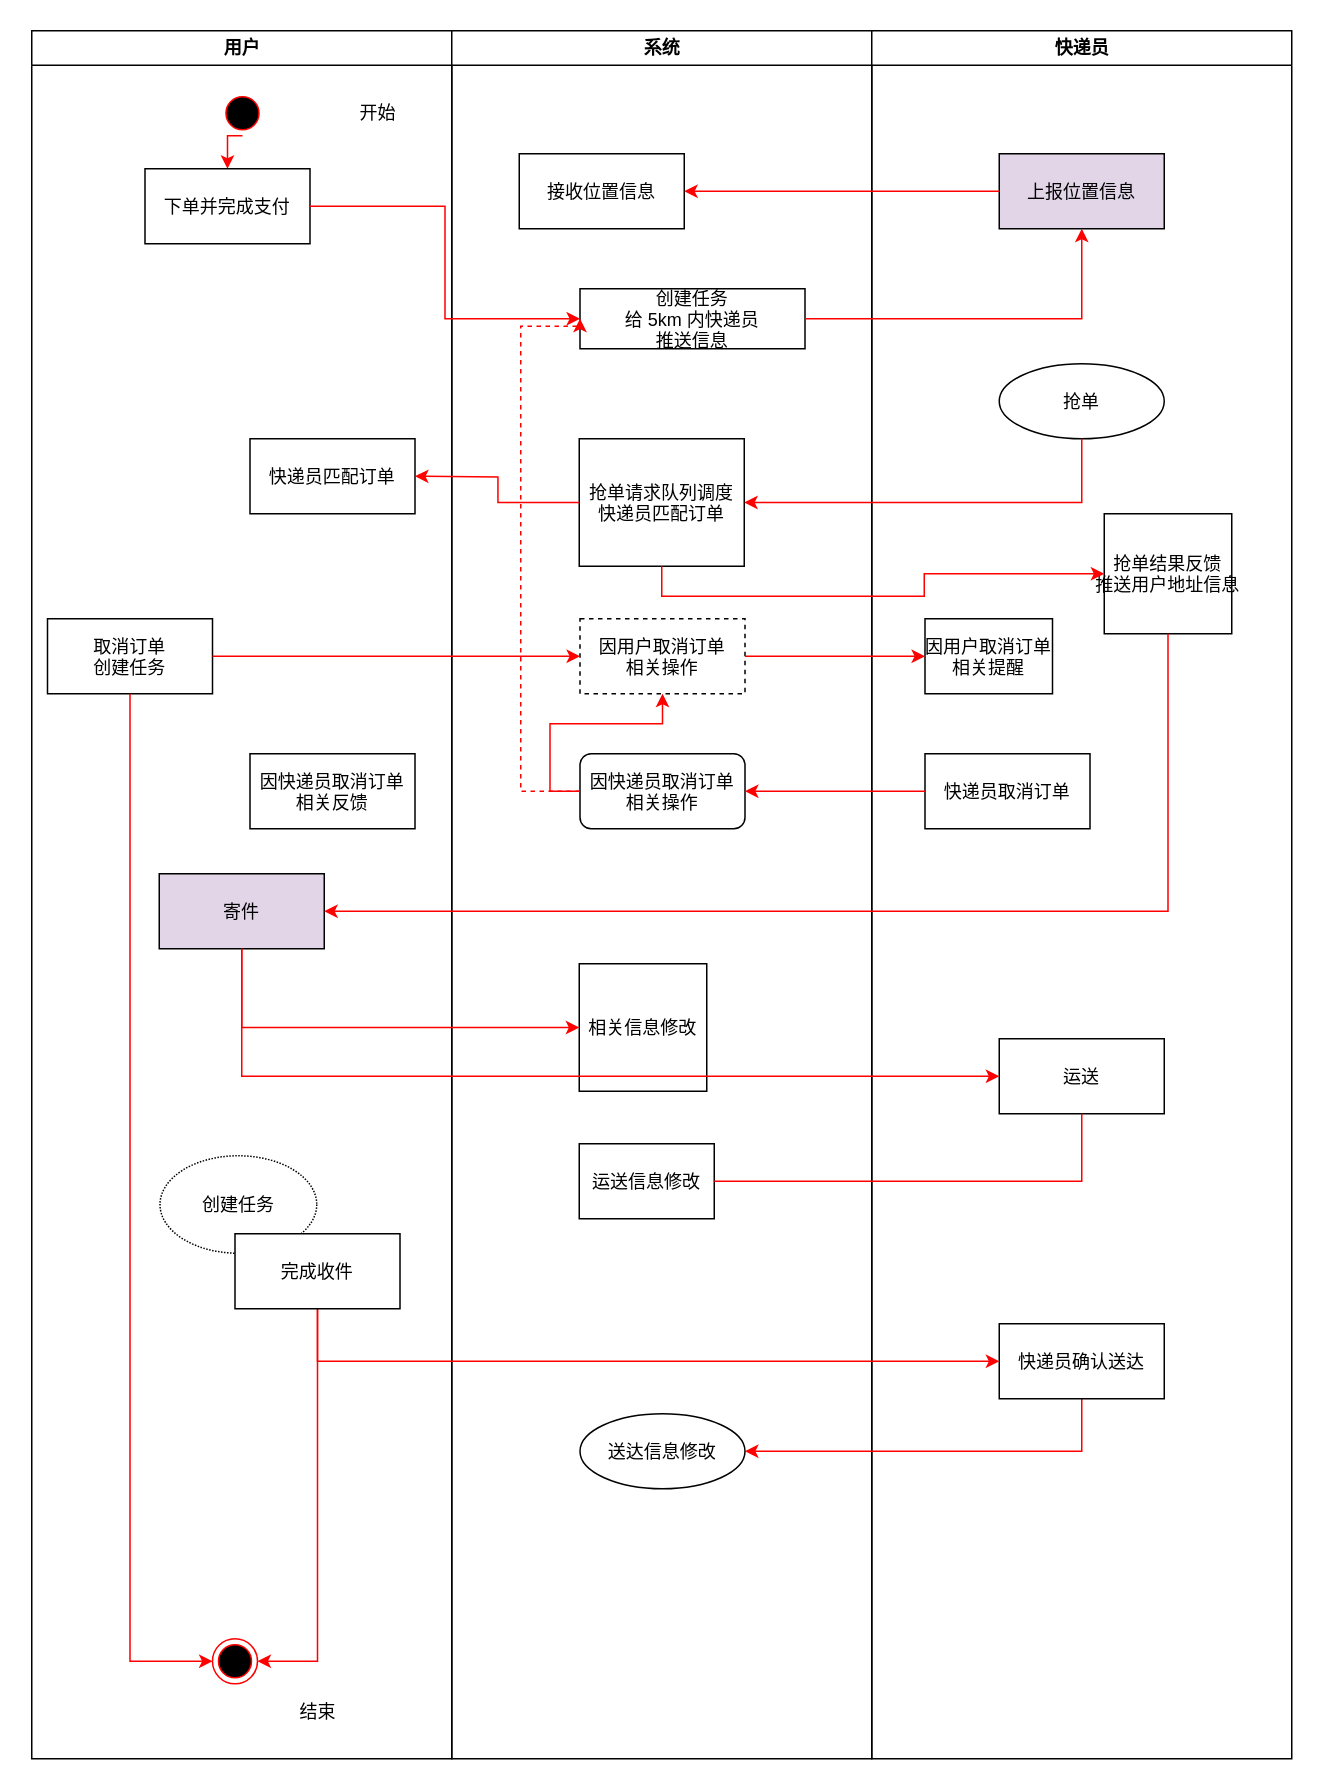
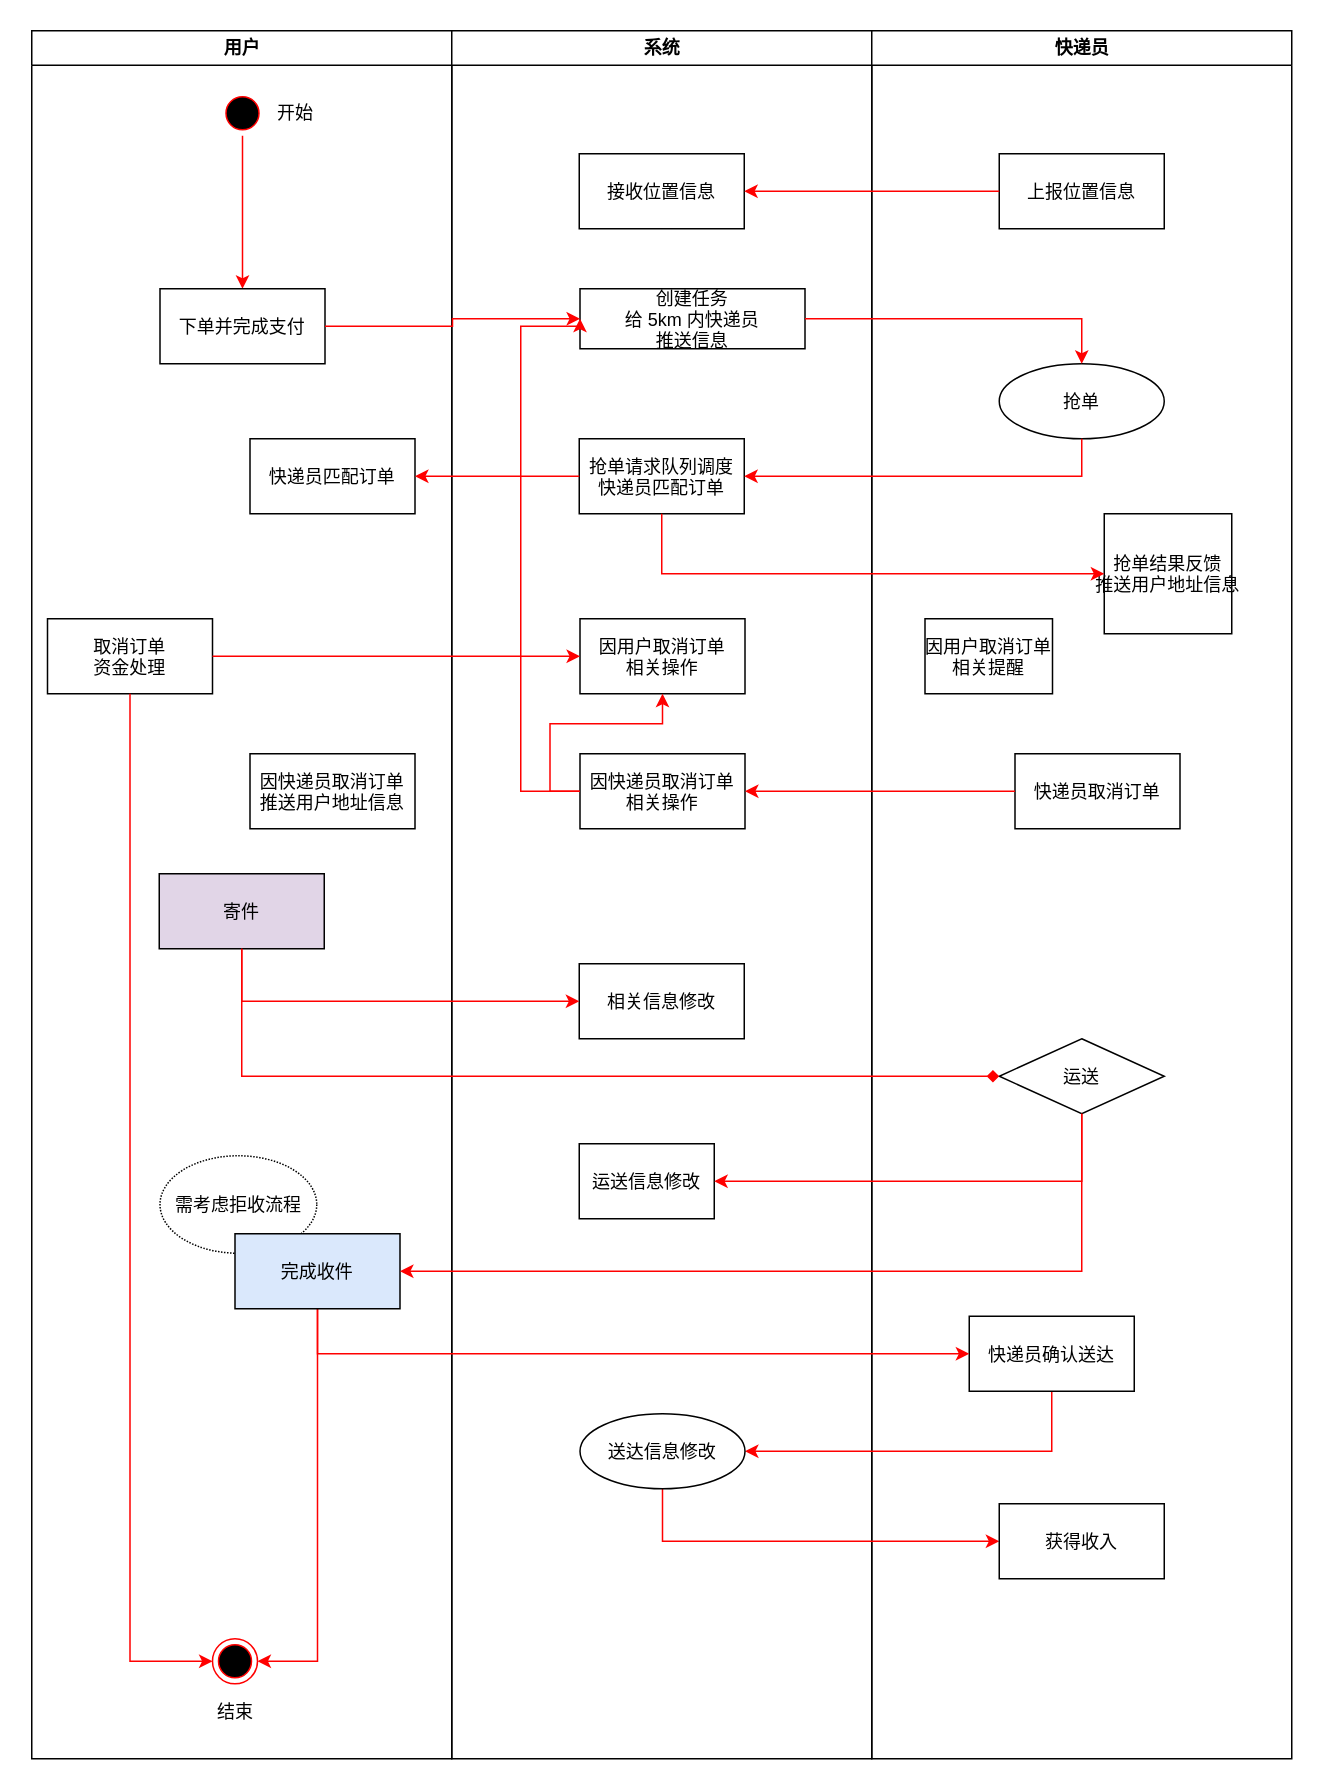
node "开始": moved (377, 113) -> (295, 113)
node "接收位置信息": moved (602, 191) -> (662, 191)
node "上报位置信息": fillcolor #e1d5e7 -> #ffffff
node "下单并完成支付": moved (227, 206) -> (242, 326)
edge "创建任务 给 5km 内快递员 推送信息" -> "上报位置信息": now "创建任务 给 5km 内快递员 推送信息" -> "抢单"
node "抢单请求队列调度 快递员匹配订单": size 165x128 -> 165x75
edge "因快递员取消订单 相关操作" -> "创建任务 给 5km 内快递员 推送信息": style dashed -> solid
node "取消订单 创建任务": label "取消订单 创建任务" -> "取消订单 资金处理"
node "因用户取消订单 相关操作": style dashed -> solid
edge "因用户取消订单 相关操作" -> "因用户取消订单 相关提醒": removed
node "因快递员取消订单 相关反馈": label "因快递员取消订单 相关反馈" -> "因快递员取消订单 推送用户地址信息"
node "因快递员取消订单 相关操作": shape rounded rectangle -> rectangle
node "快递员取消订单": moved (1007, 791) -> (1097, 791)
edge "抢单结果反馈 推送用户地址信息" -> "寄件": removed
node "相关信息修改": size 128x128 -> 165x75
edge "寄件" -> "运送": arrowhead classic -> diamond
node "运送": shape rectangle -> diamond
edge "运送" -- "运送信息修改": arrowhead none -> classic
node "创建任务": label "创建任务" -> "需考虑拒收流程"
node "完成收件": fillcolor #ffffff -> #dae8fc
edge "运送" -> "完成收件": added
node "快递员确认送达": moved (1082, 1361) -> (1052, 1354)
edge "送达信息修改" -> "获得收入": added
node "获得收入": added
node "结束": moved (317, 1712) -> (235, 1712)
